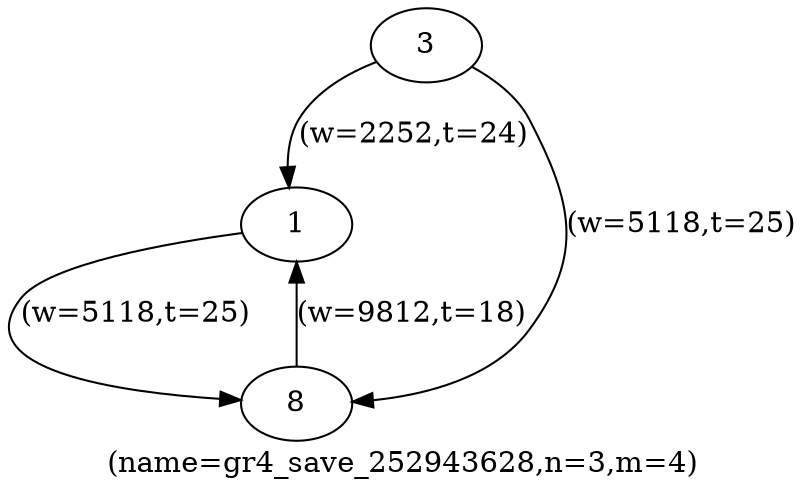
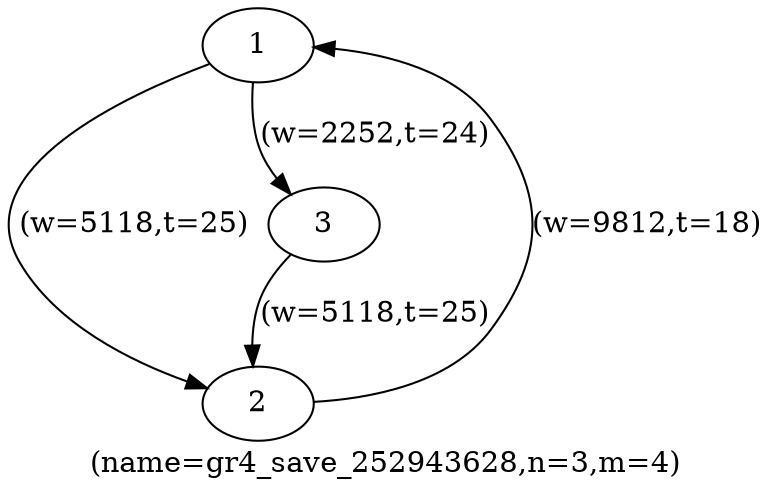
edge "3" -> "1": reversed
node "8": label "8" -> "2"
